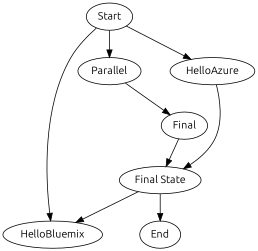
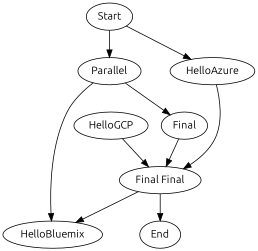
edge "Start" -> "HelloBluemix": now "Parallel" -> "HelloBluemix"
node "HelloGCP": added
node "Final State": label "Final State" -> "Final Final"
